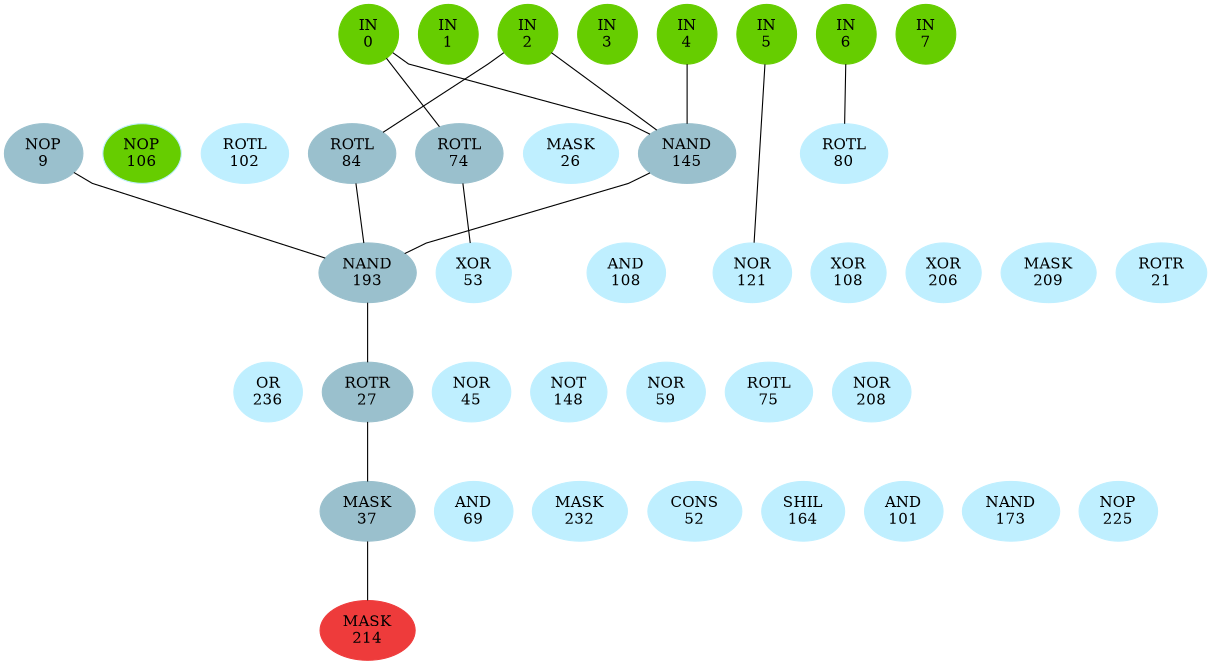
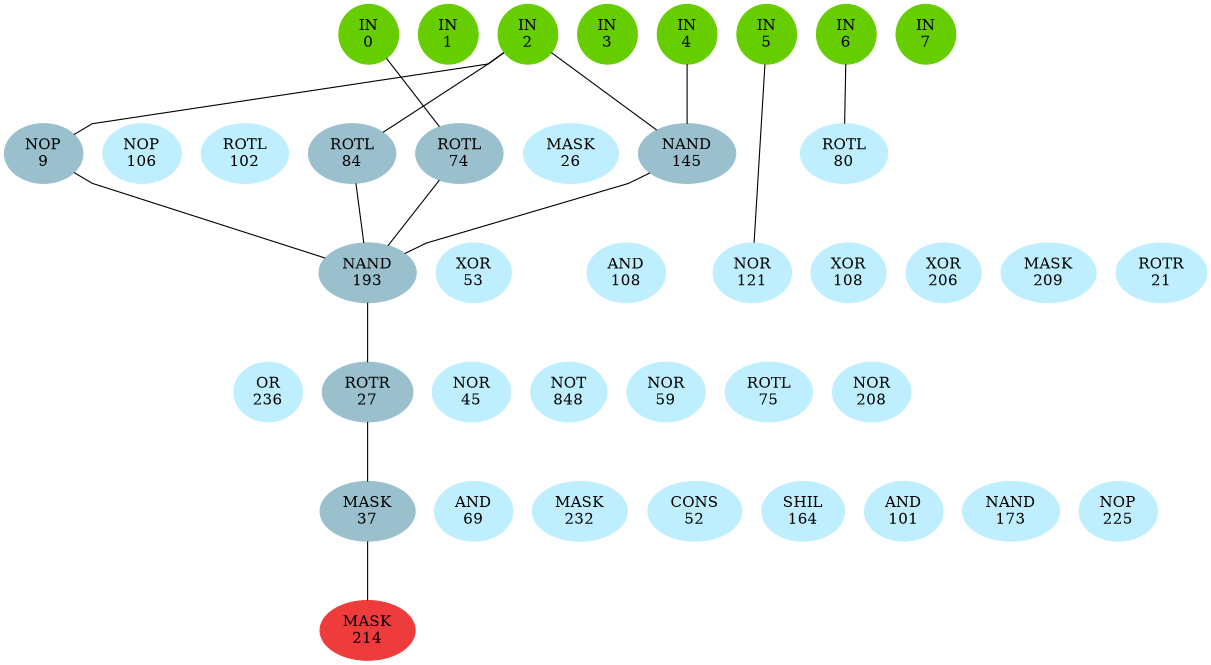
edge "IN 2" -- "NOP 9": added
edge "IN 0" -- "NAND 145": removed
node "NOP 106": fillcolor chartreuse3 -> lightblue1
edge "ROTL 74" -- "XOR 53": now "ROTL 74" -- "NAND 193"
node "NOT 148": label "NOT 148" -> "NOT 848"
